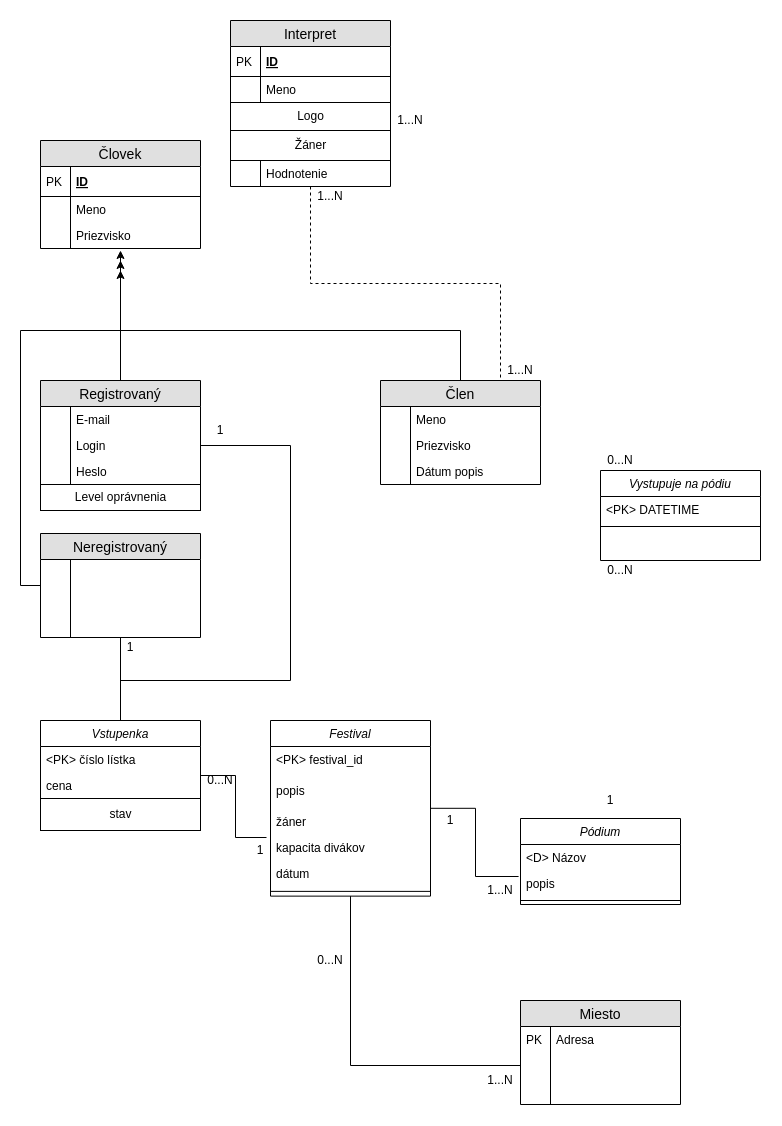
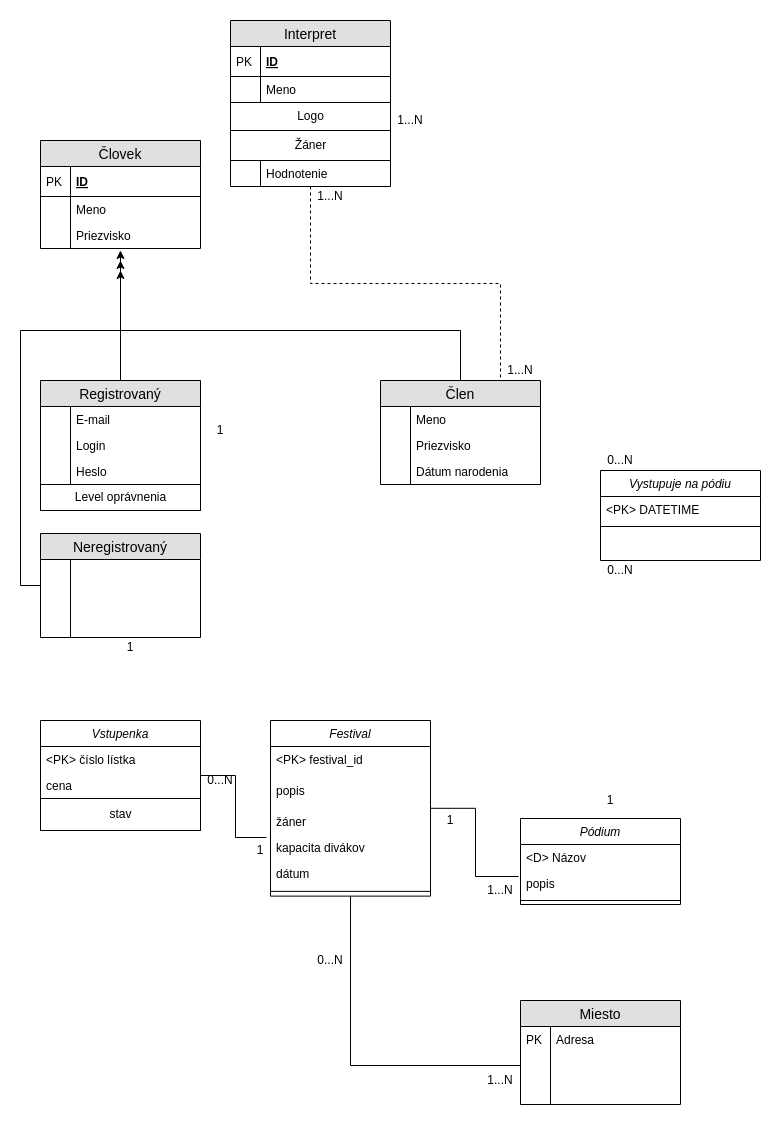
node "Dátum popis": label "Dátum popis" -> "Dátum narodenia"
edge "Login" -- "Vstupenka": removed
edge "Neregistrovaný" -- "Vstupenka": removed
